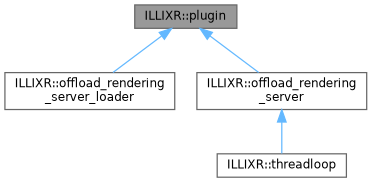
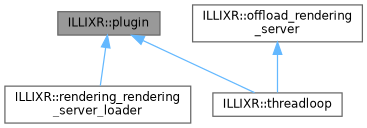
edge "ILLIXR::offload_rendering _server" -> "ILLIXR::plugin": now "ILLIXR::threadloop" -> "ILLIXR::plugin"
node "ILLIXR::offload_rendering _server_loader": label "ILLIXR::offload_rendering _server_loader" -> "ILLIXR::rendering_rendering _server_loader"
